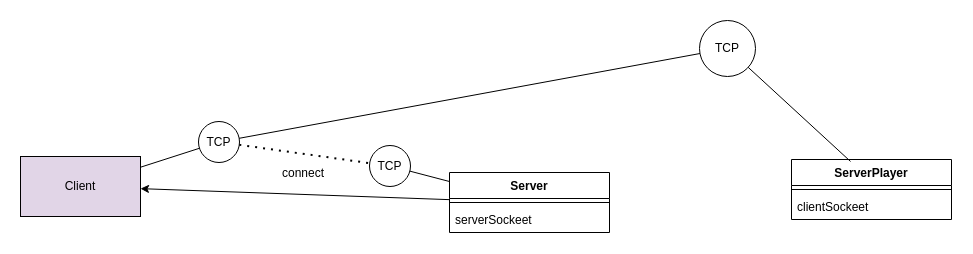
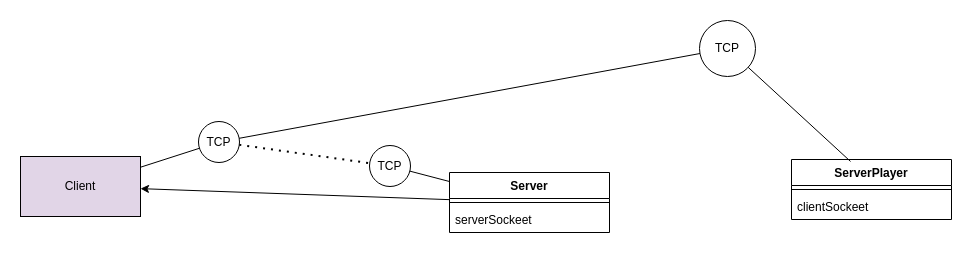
node "connect": removed
